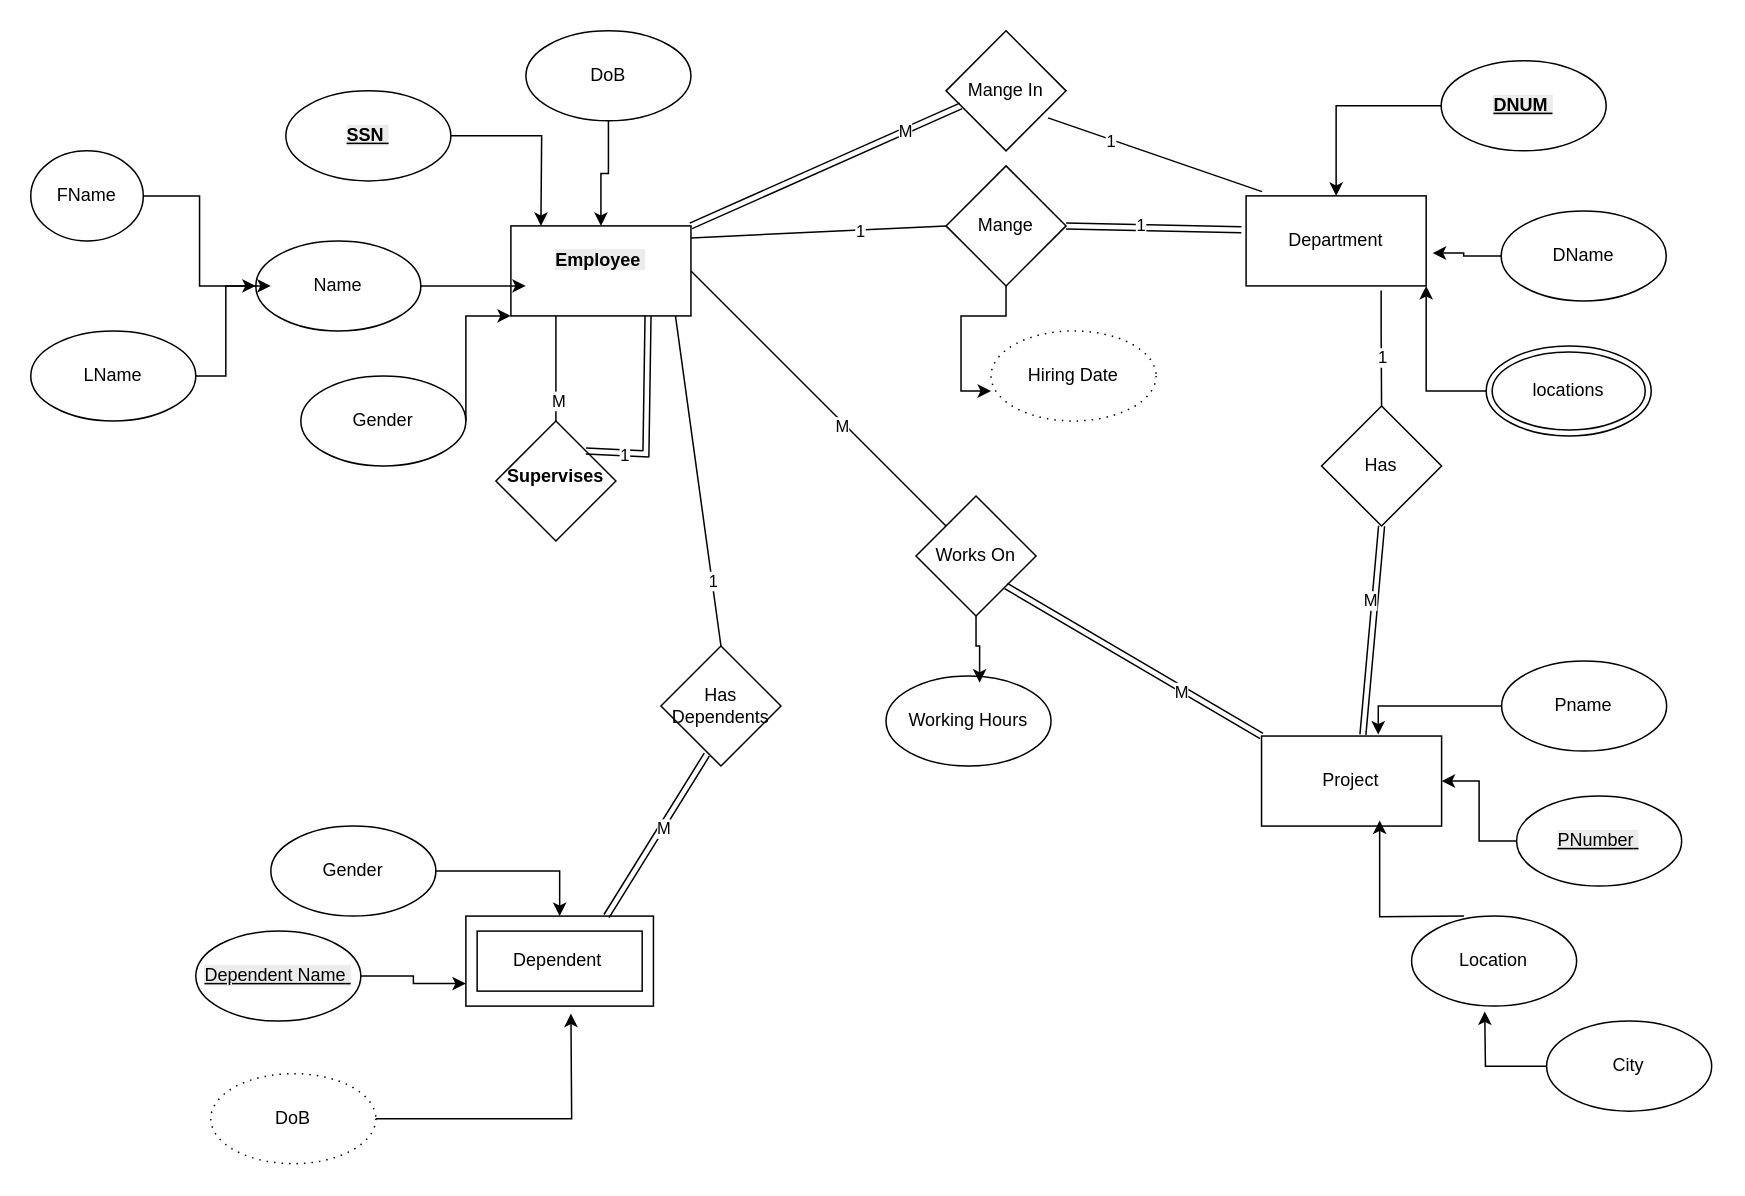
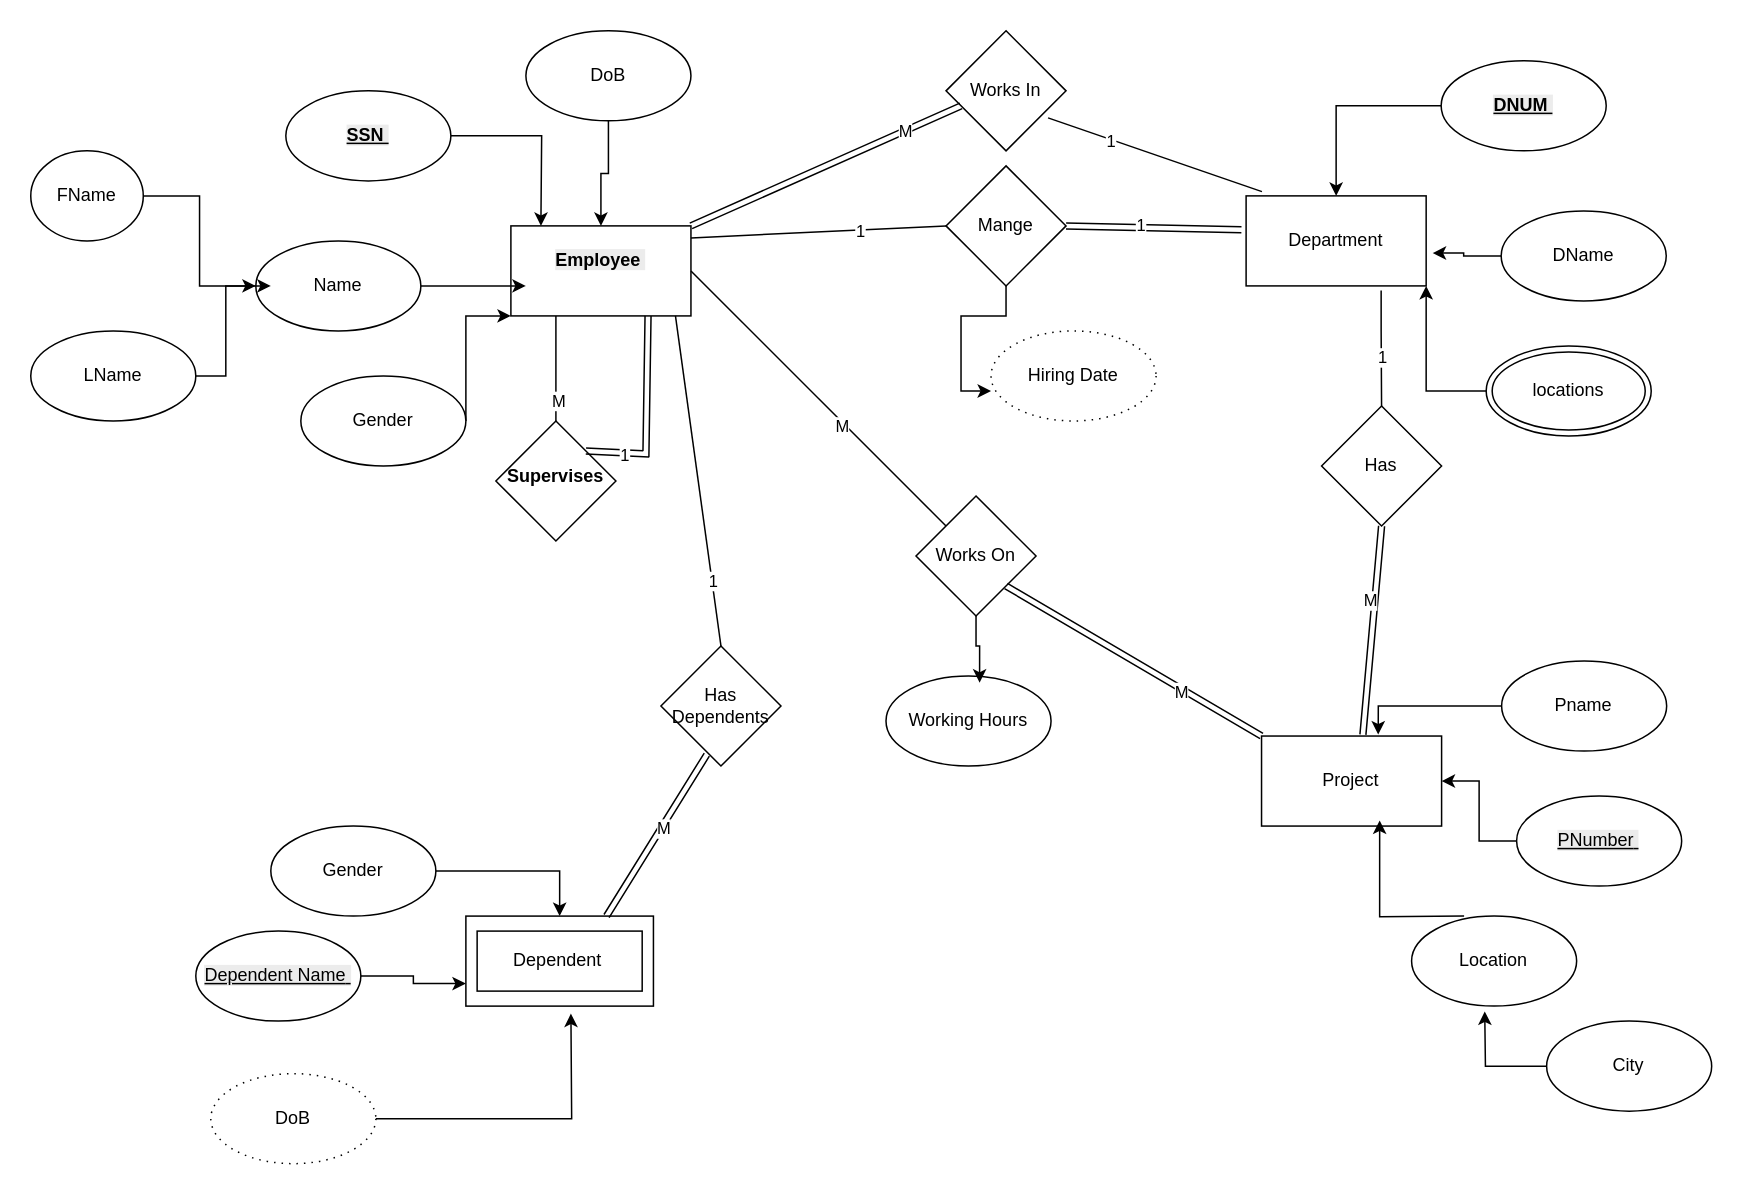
node "Mange In": label "Mange In" -> "Works In"
